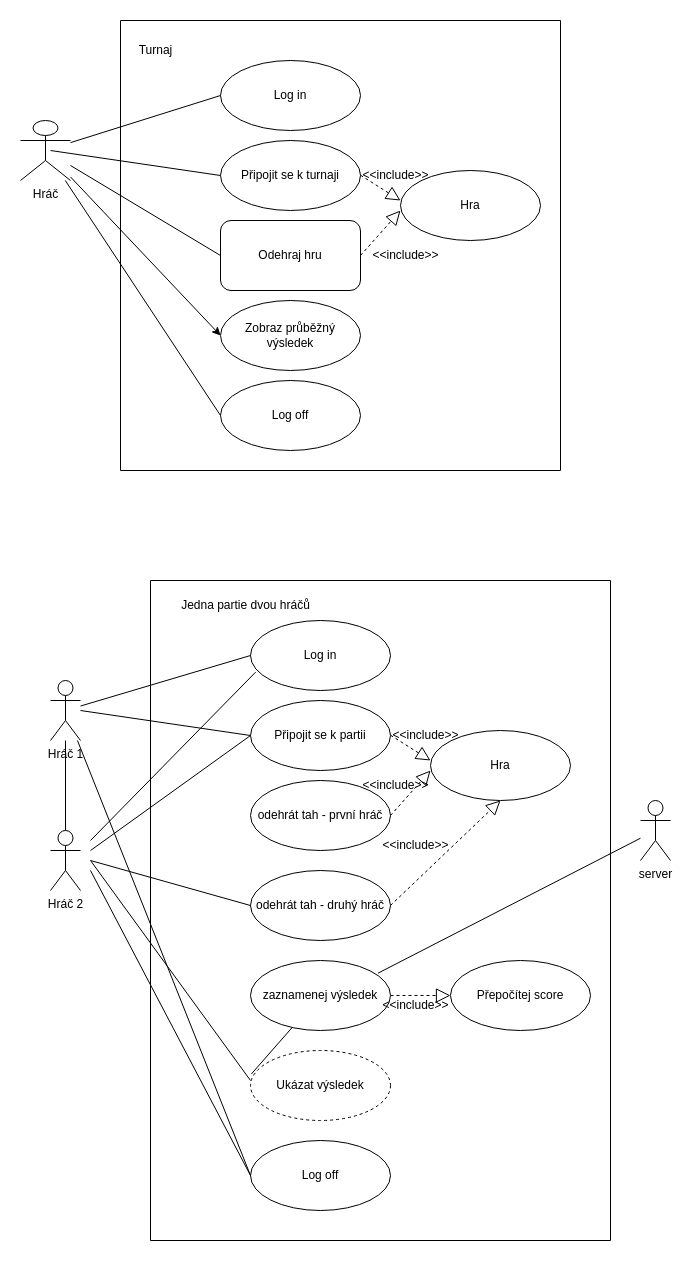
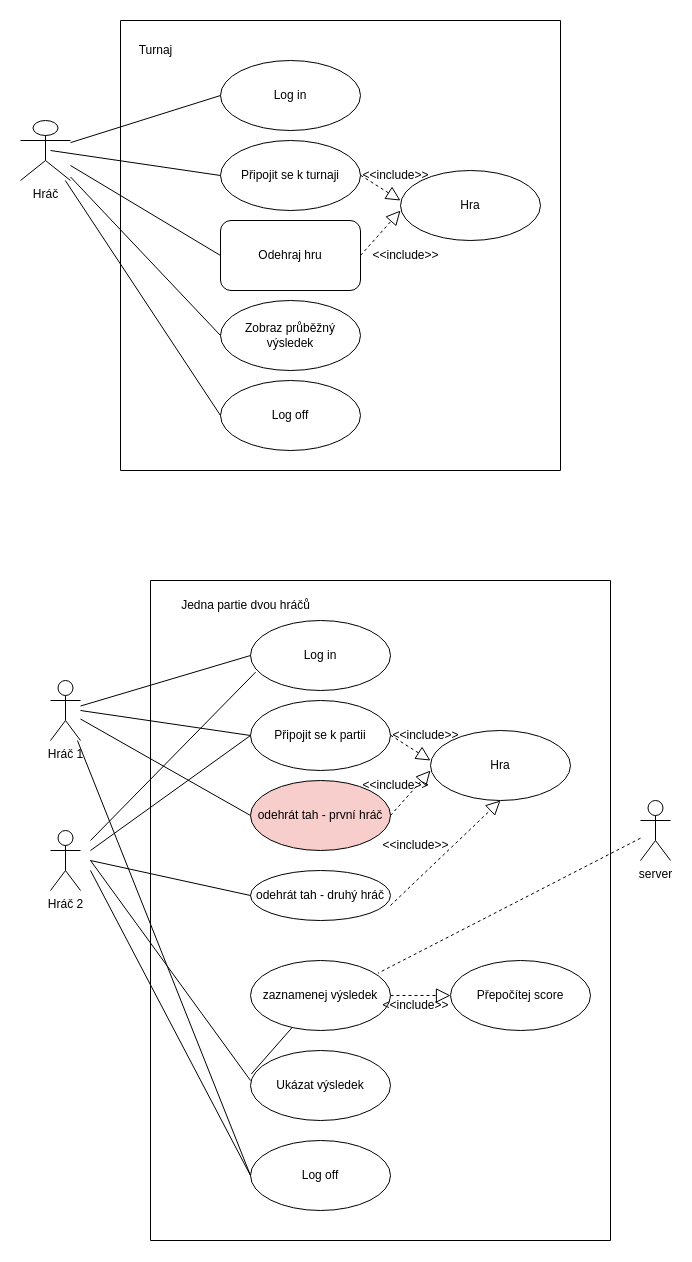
edge "Hráč" -> "Zobraz průběžný výsledek": arrowhead classic -> none
edge "Hráč 1" -- "Hráč 2": now "Hráč 1" -- "odehrát tah - první hráč"
node "odehrát tah - první hráč": fillcolor #ffffff -> #f8cecc
node "odehrát tah - druhý hráč": size 140x70 -> 140x50
edge "server" -- "zaznamenej výsledek": style solid -> dashed
node "Ukázat výsledek": style dashed -> solid
